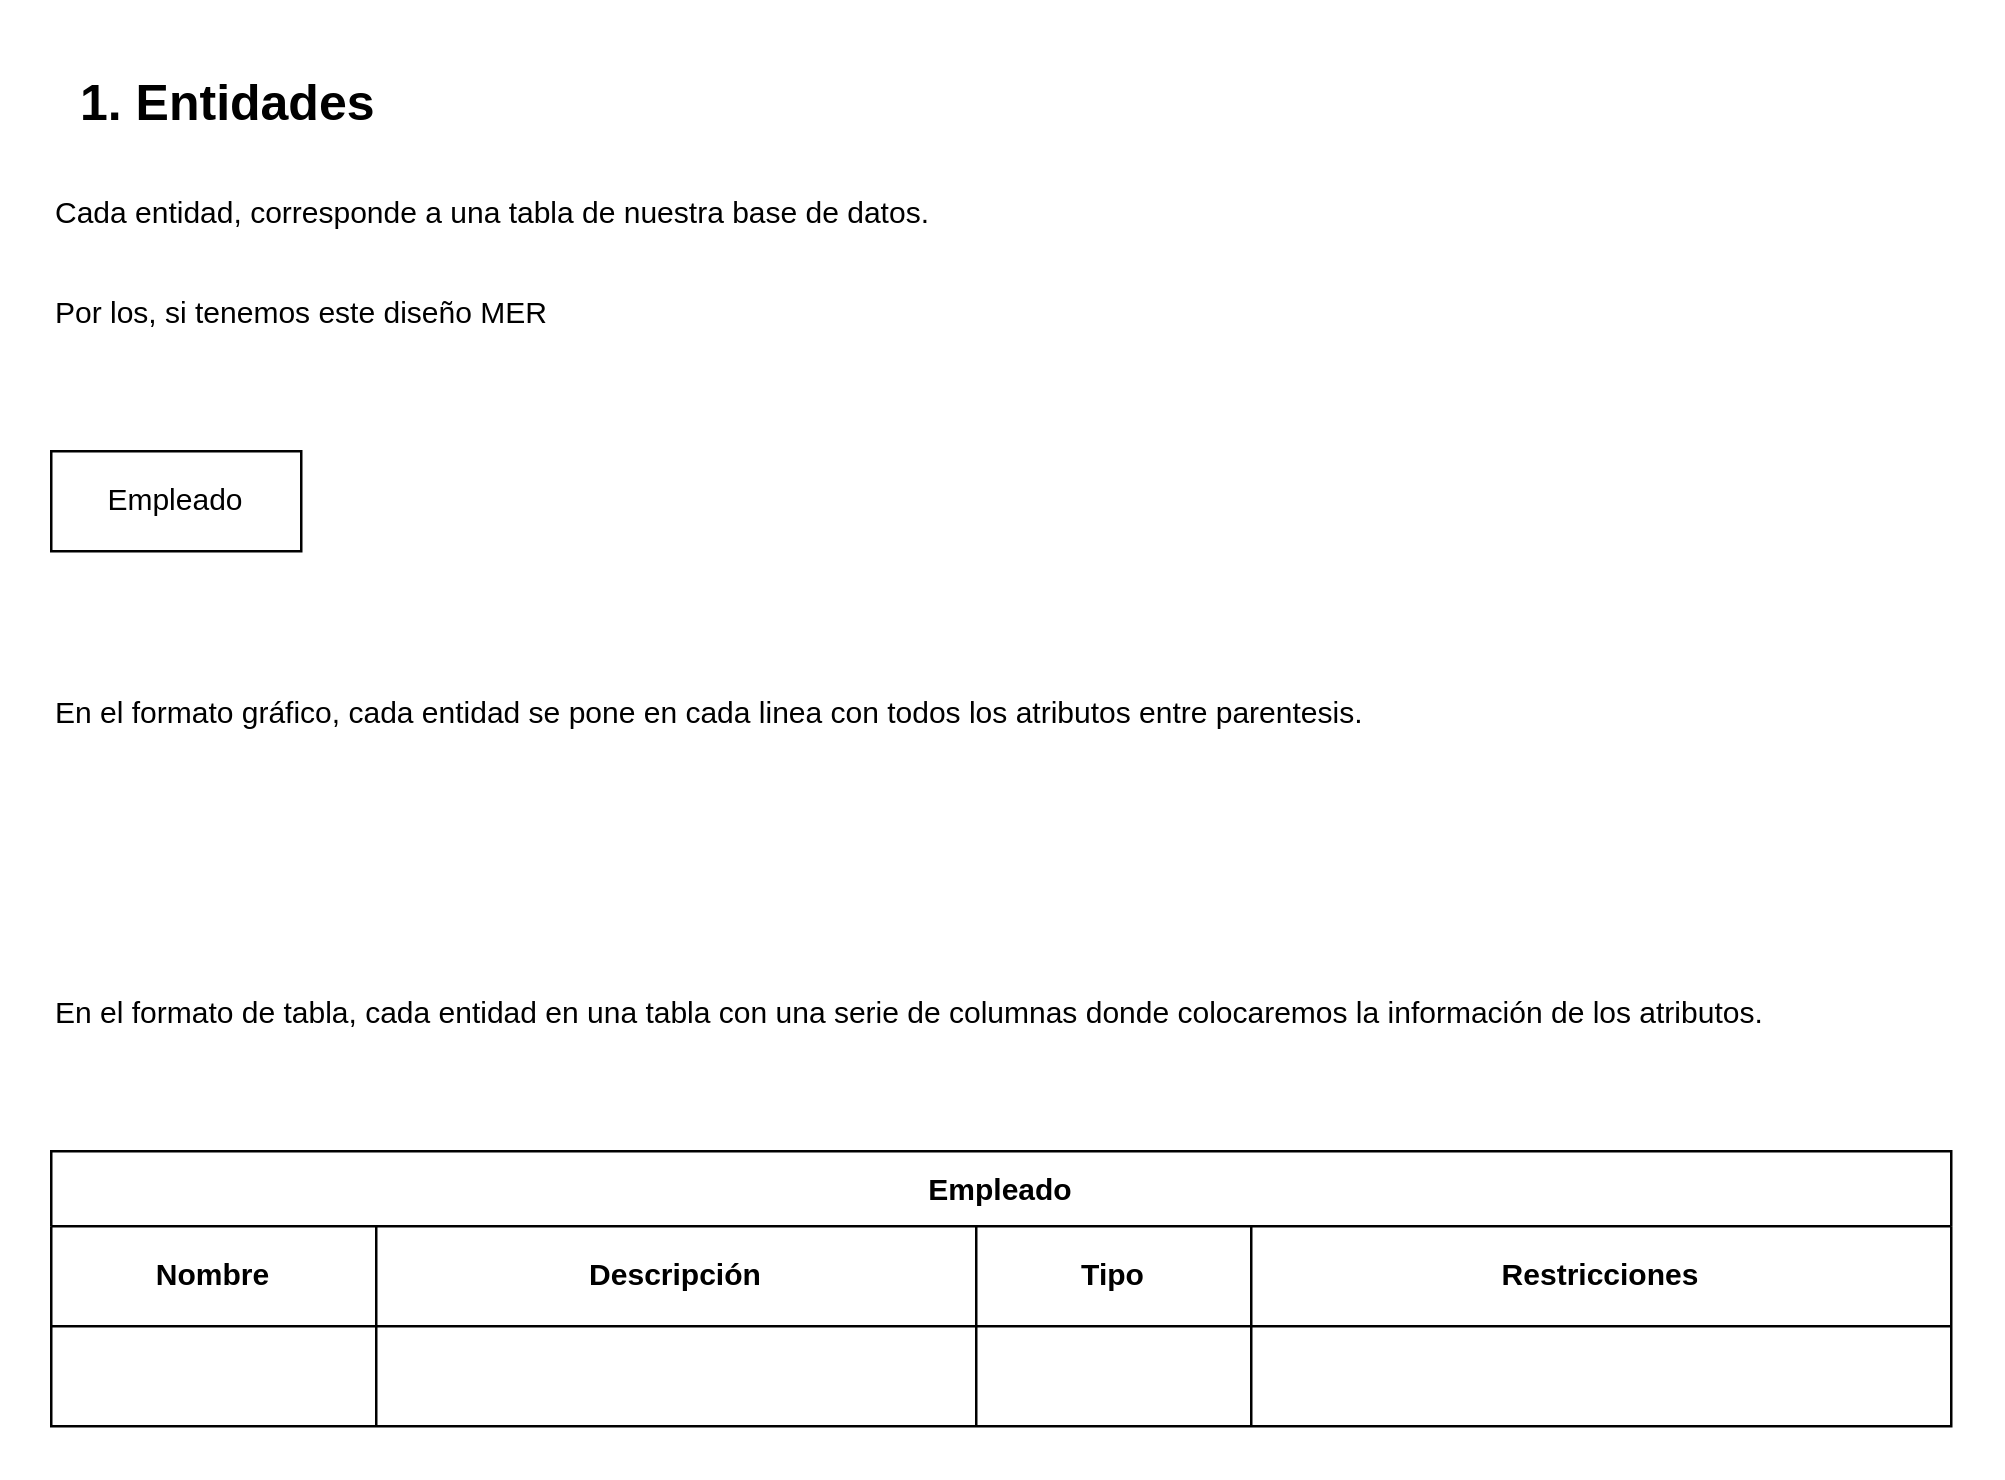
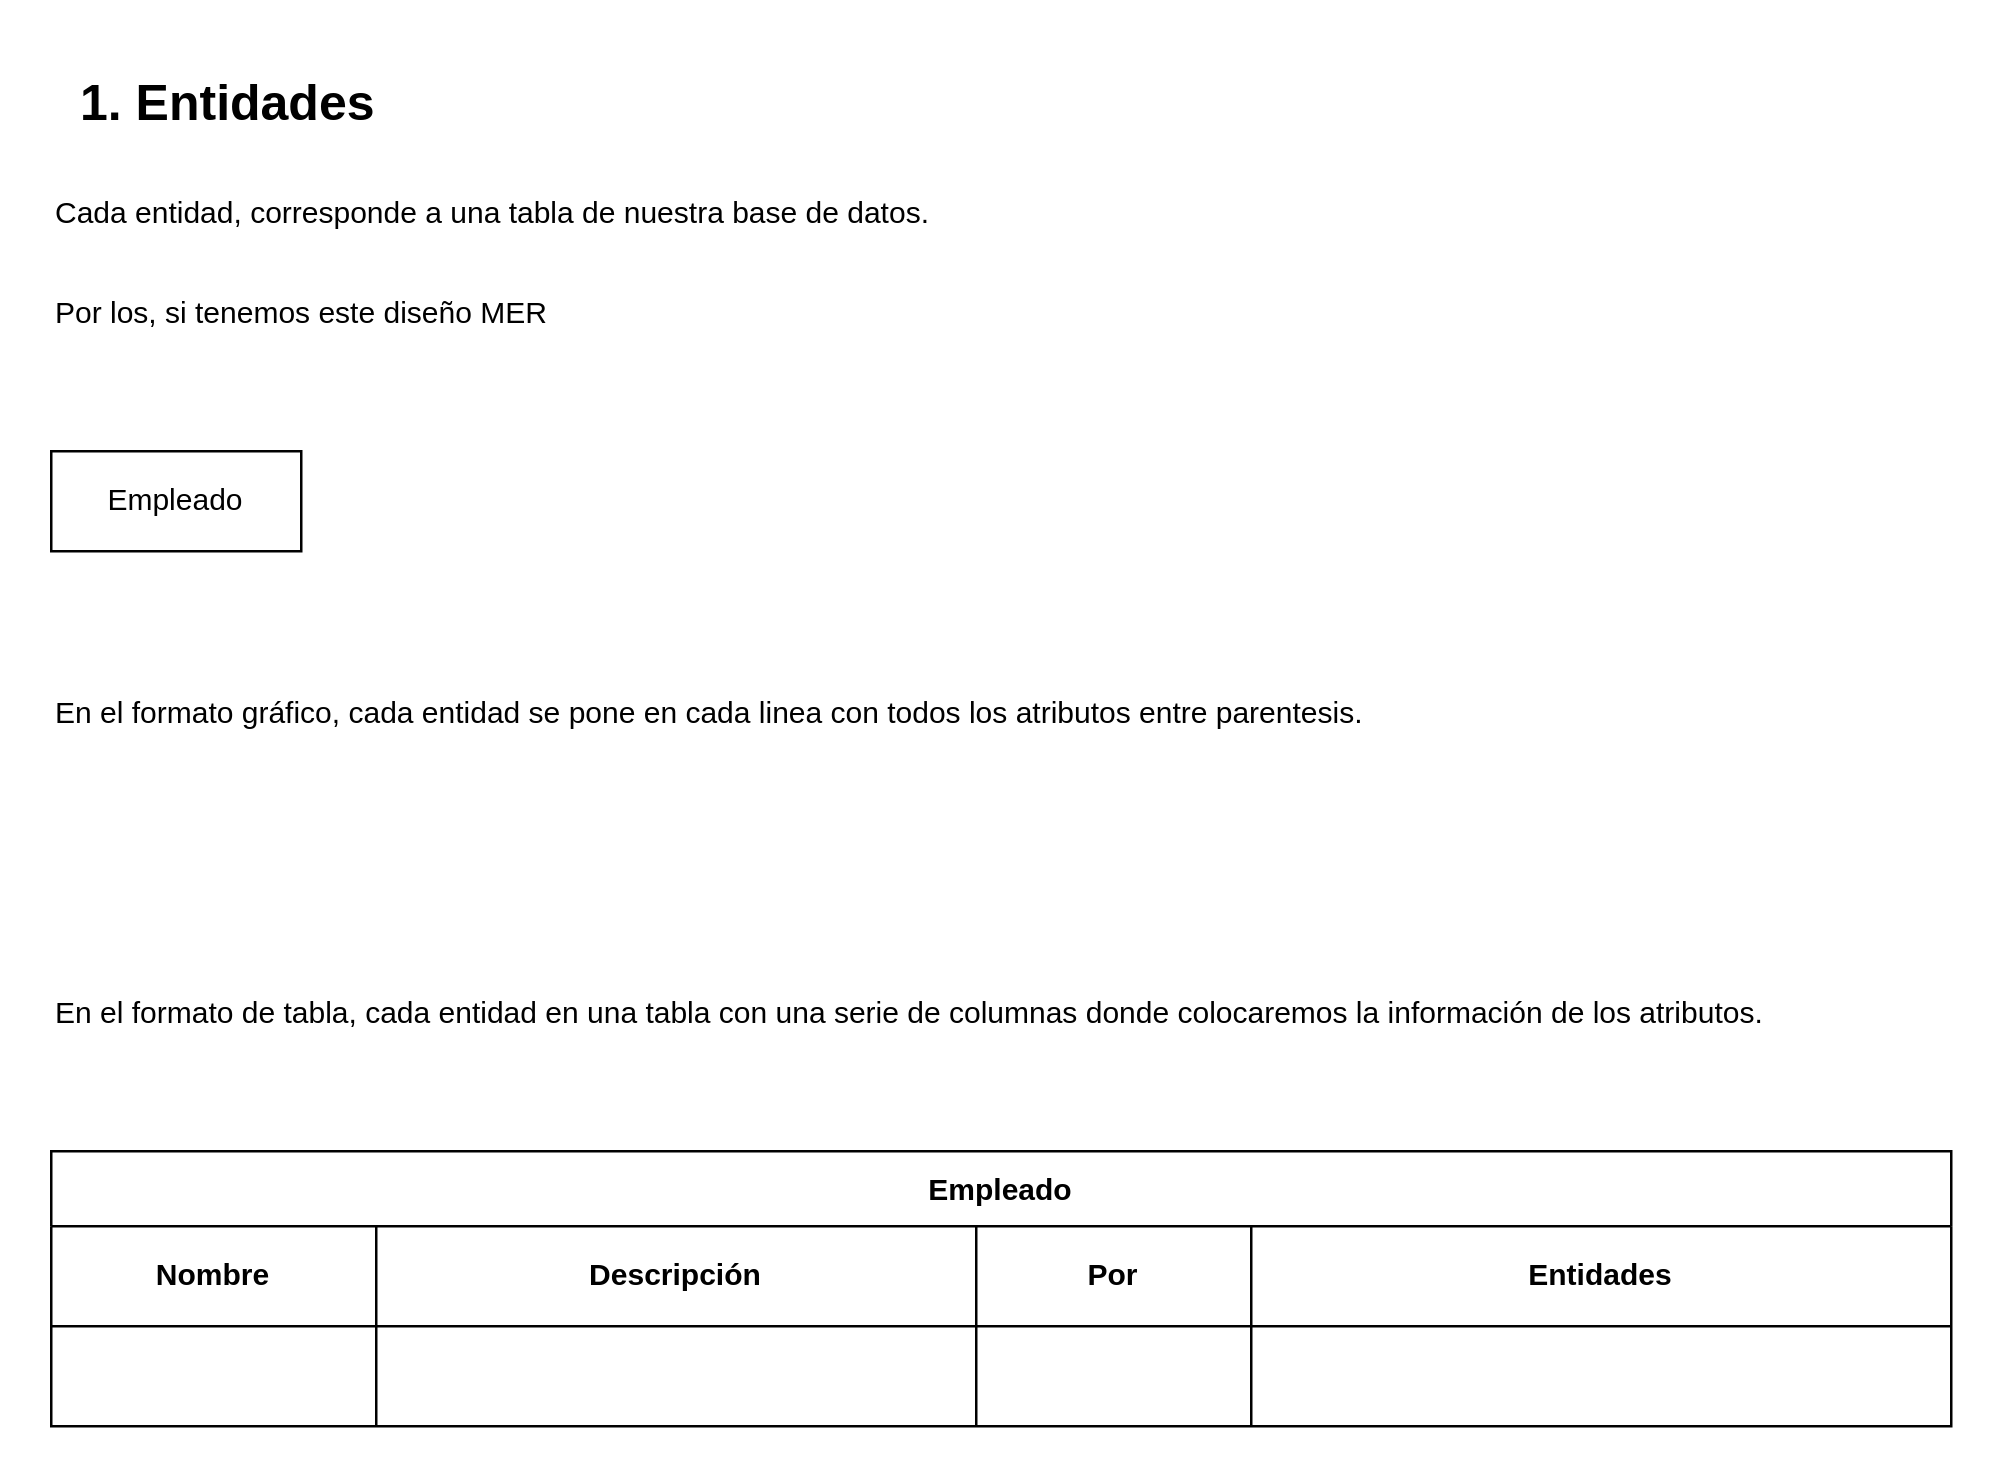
node "Tipo": label "Tipo" -> "Por"
node "Restricciones": label "Restricciones" -> "Entidades"
